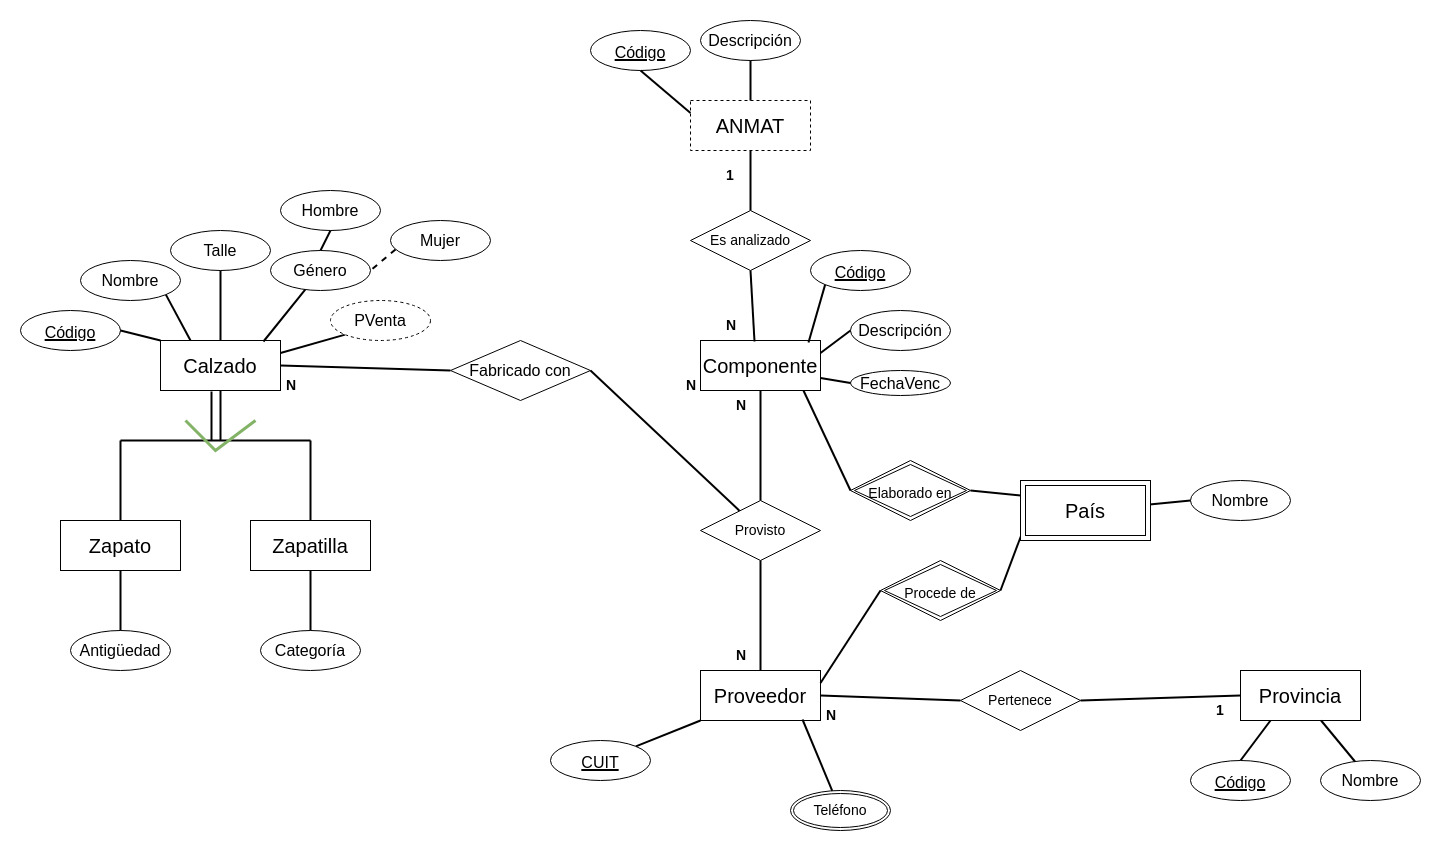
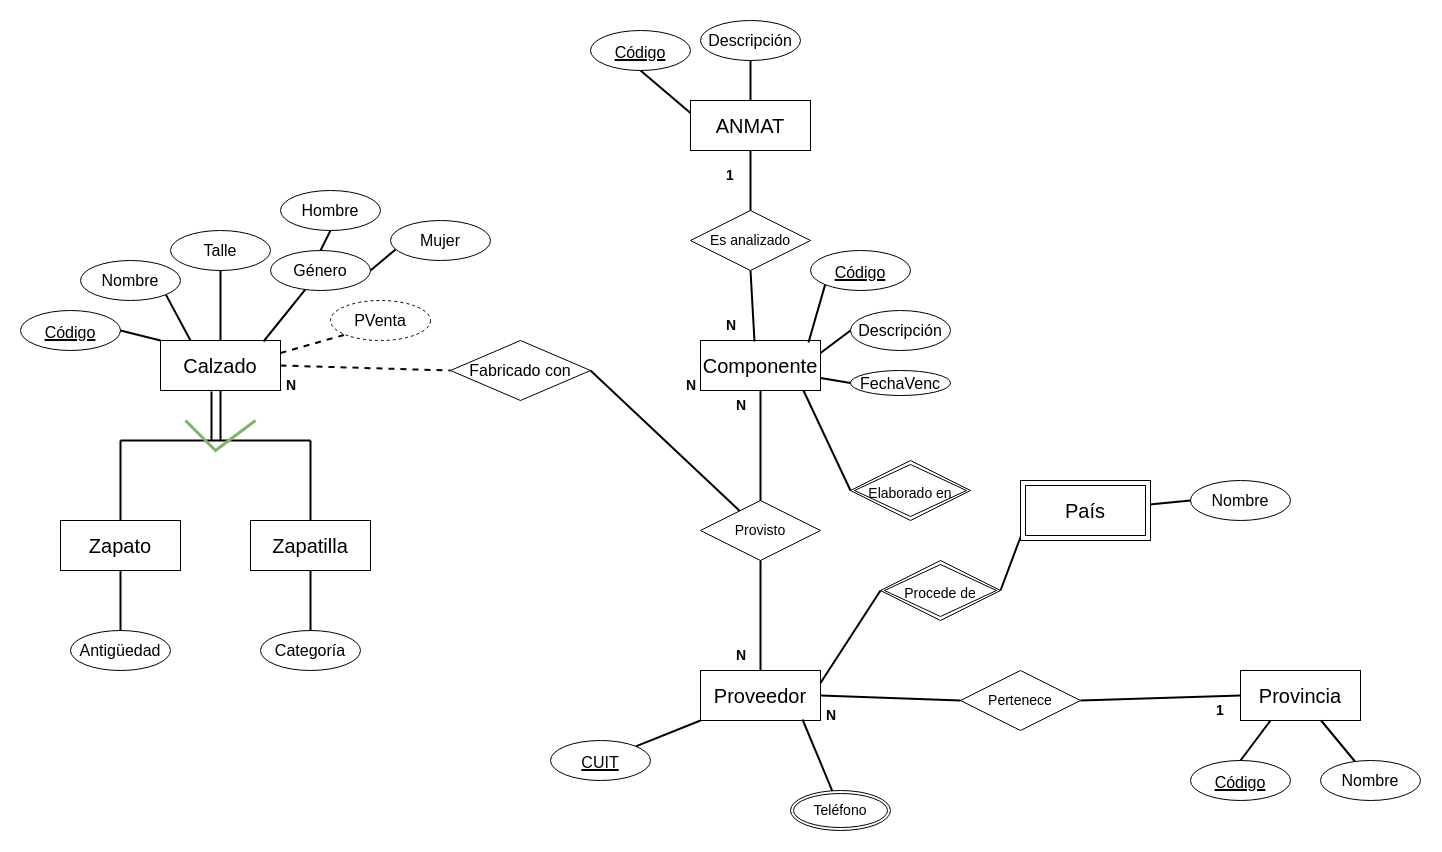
node "ANMAT": style dashed -> solid
edge "Mujer" -- "Género": style dashed -> solid
edge "PVenta" -- "Calzado": style solid -> dashed
edge "Calzado" -- "Fabricado con": style solid -> dashed
edge "Elaborado en" -- "País": removed
